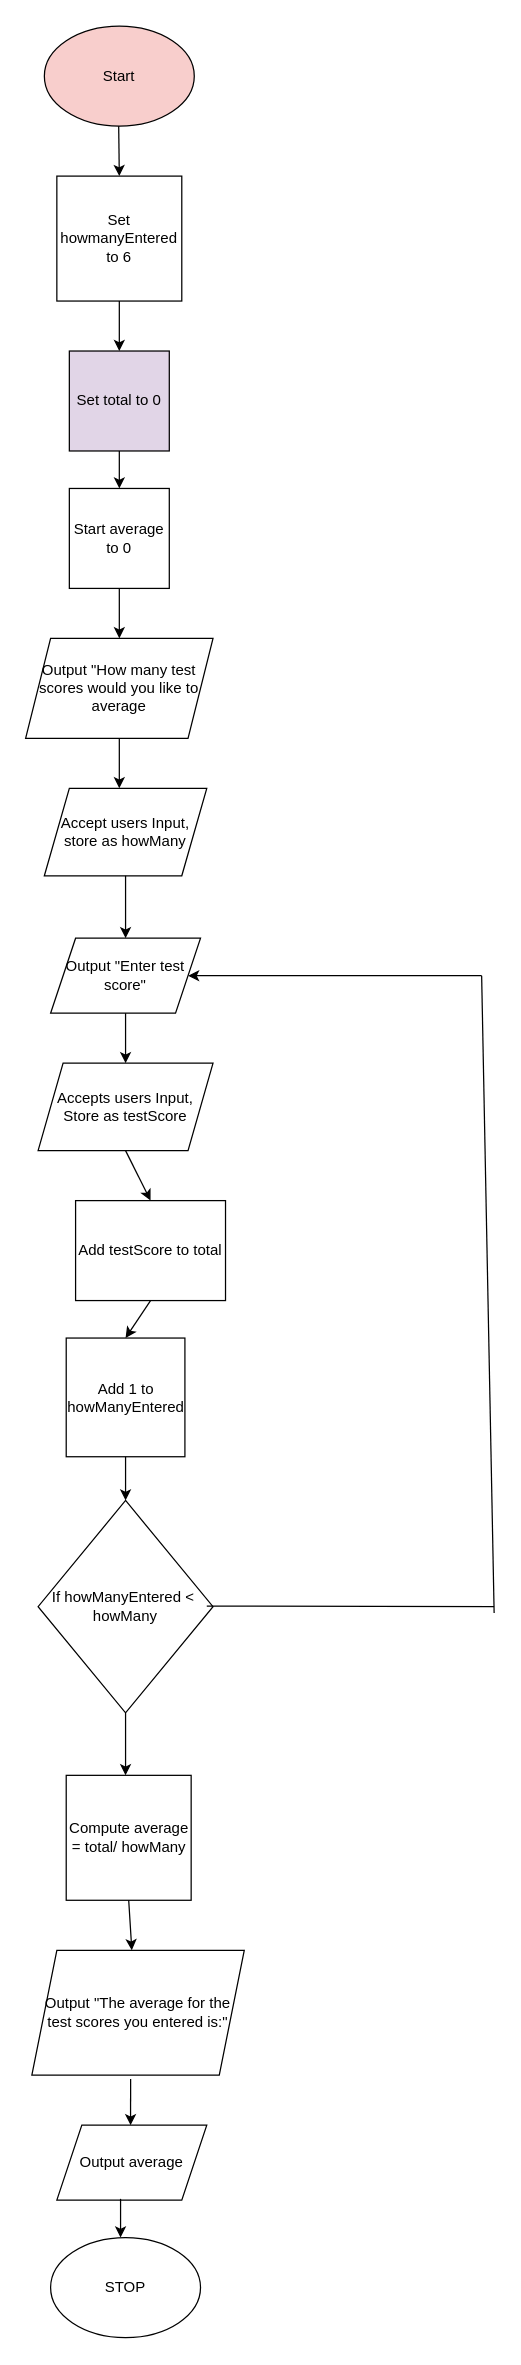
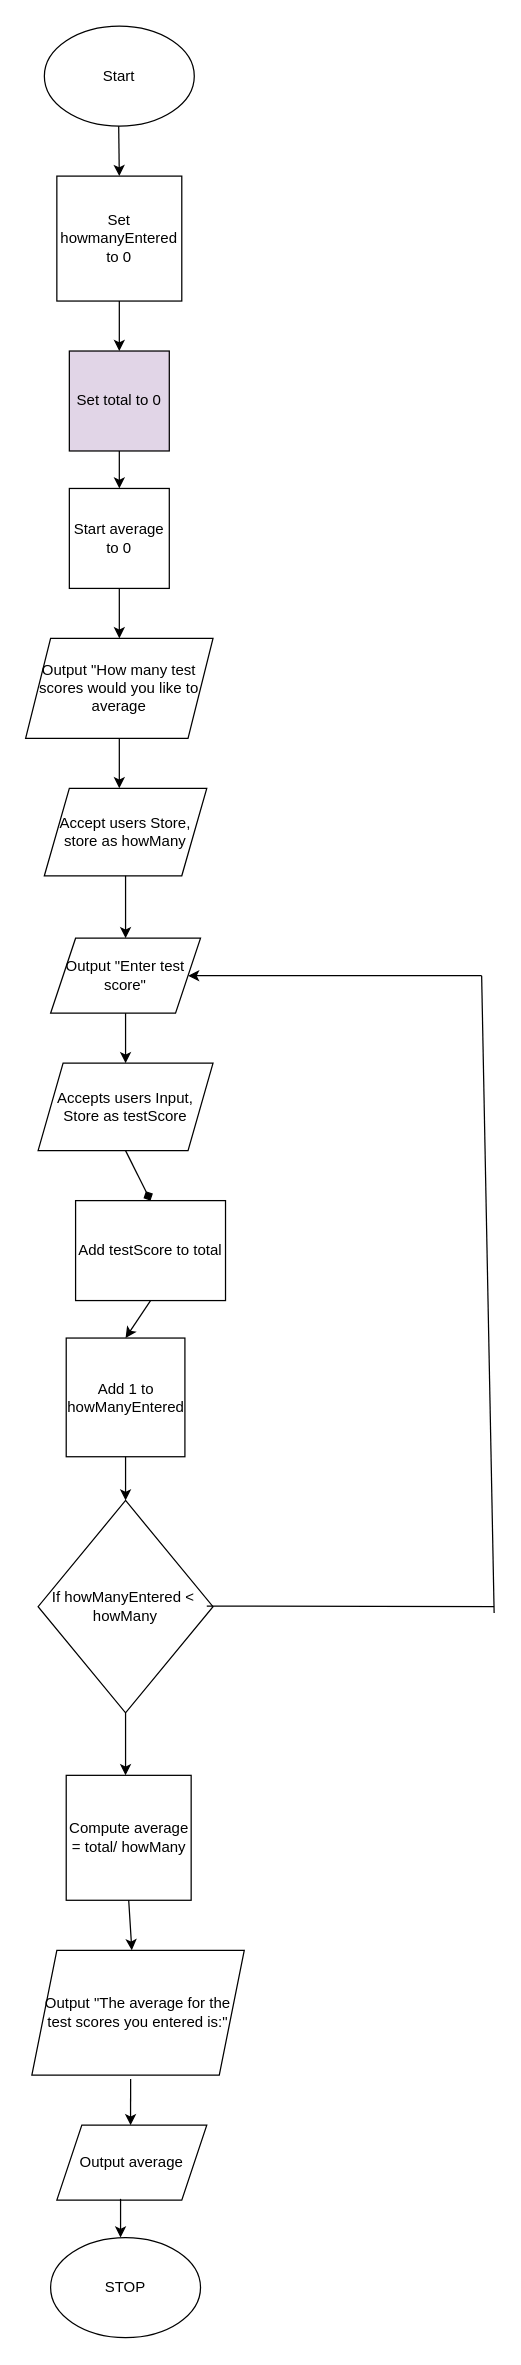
node "Start": fillcolor #f8cecc -> #ffffff
node "Set howmanyEntered to 6": label "Set howmanyEntered to 6" -> "Set howmanyEntered to 0"
node "Accept users Input, store as howMany": label "Accept users Input, store as howMany" -> "Accept users Store, store as howMany"
edge "Accepts users Input, Store as testScore" -> "Add testScore to total": arrowhead classic -> diamond
